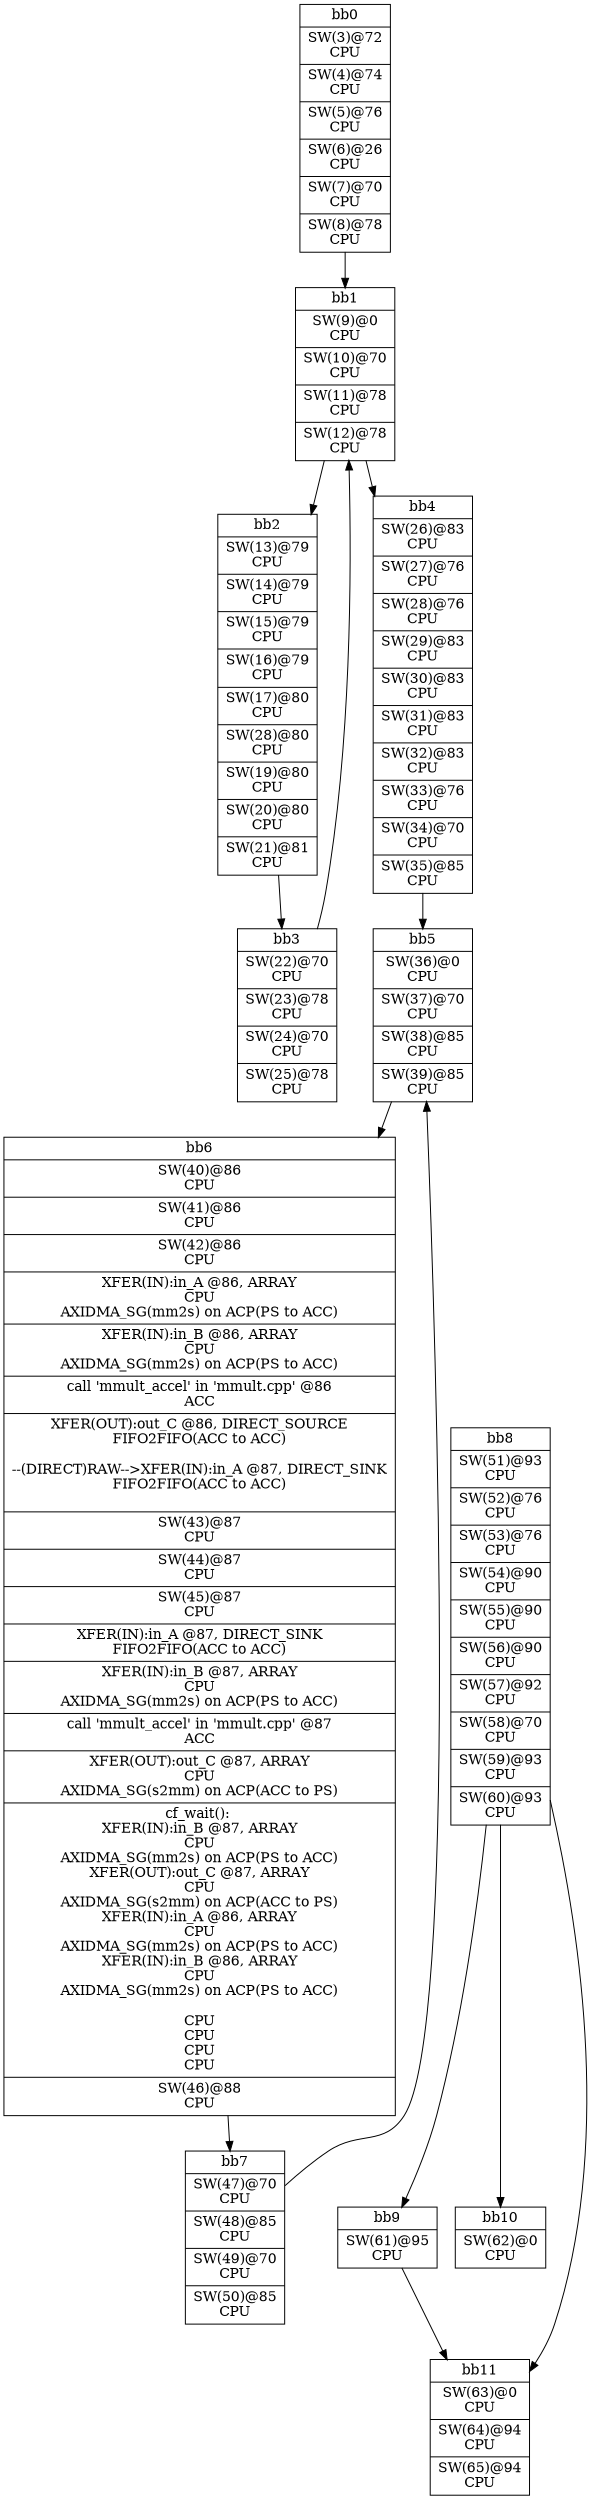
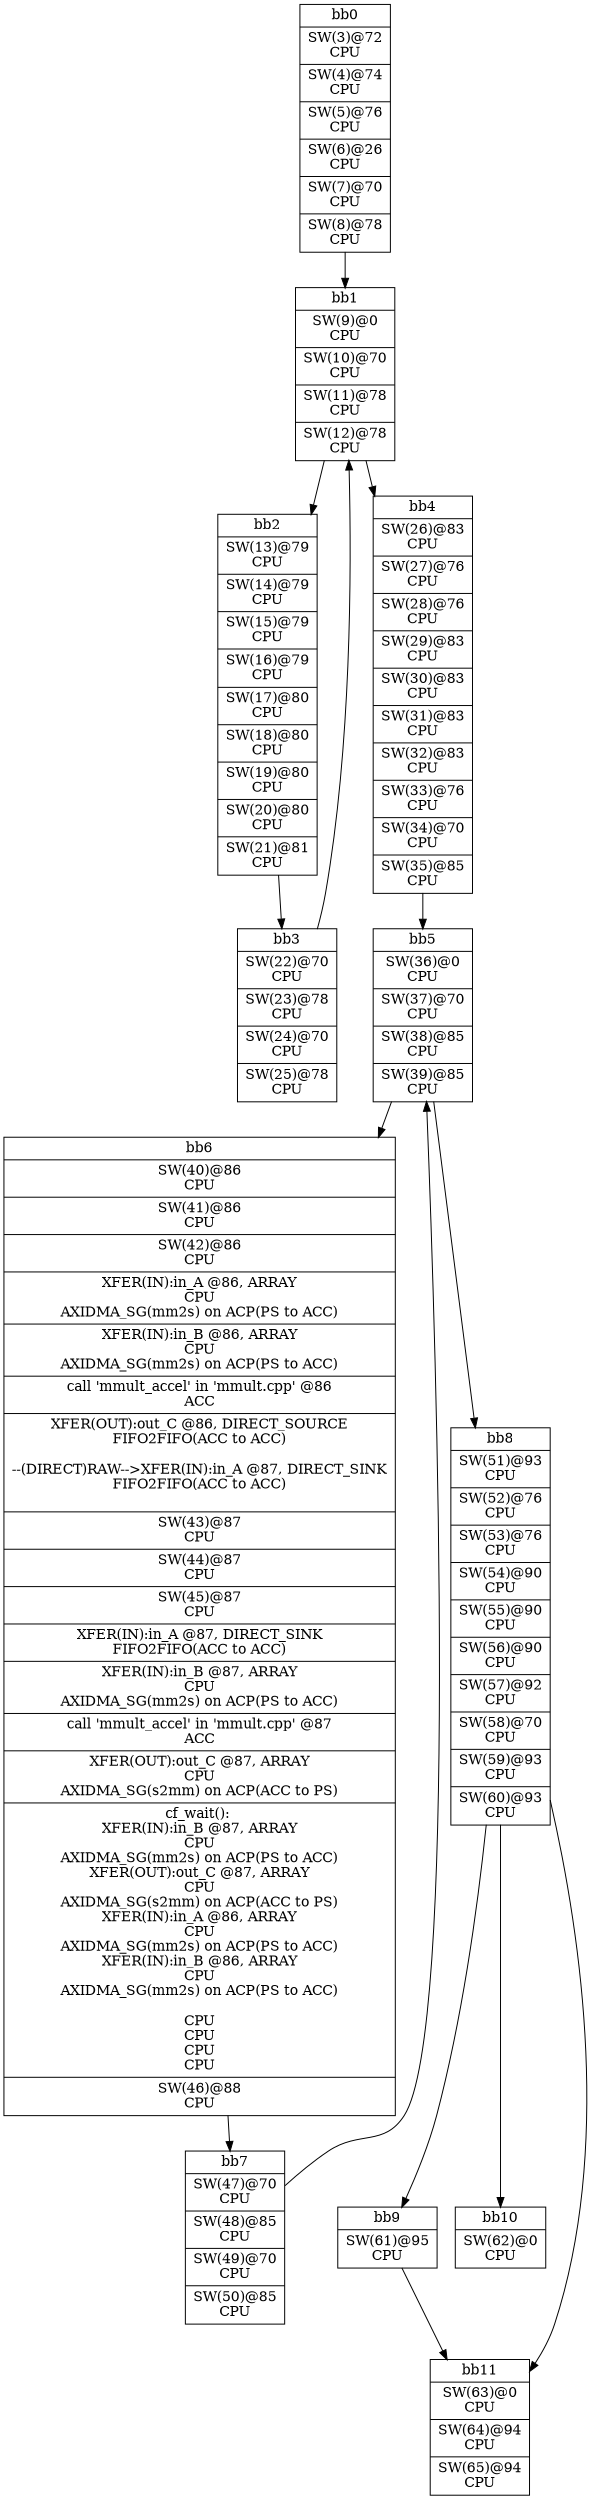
node "bb2": text "SW(28)@80" -> "SW(18)@80"
edge "bb5" -> "bb8": added
